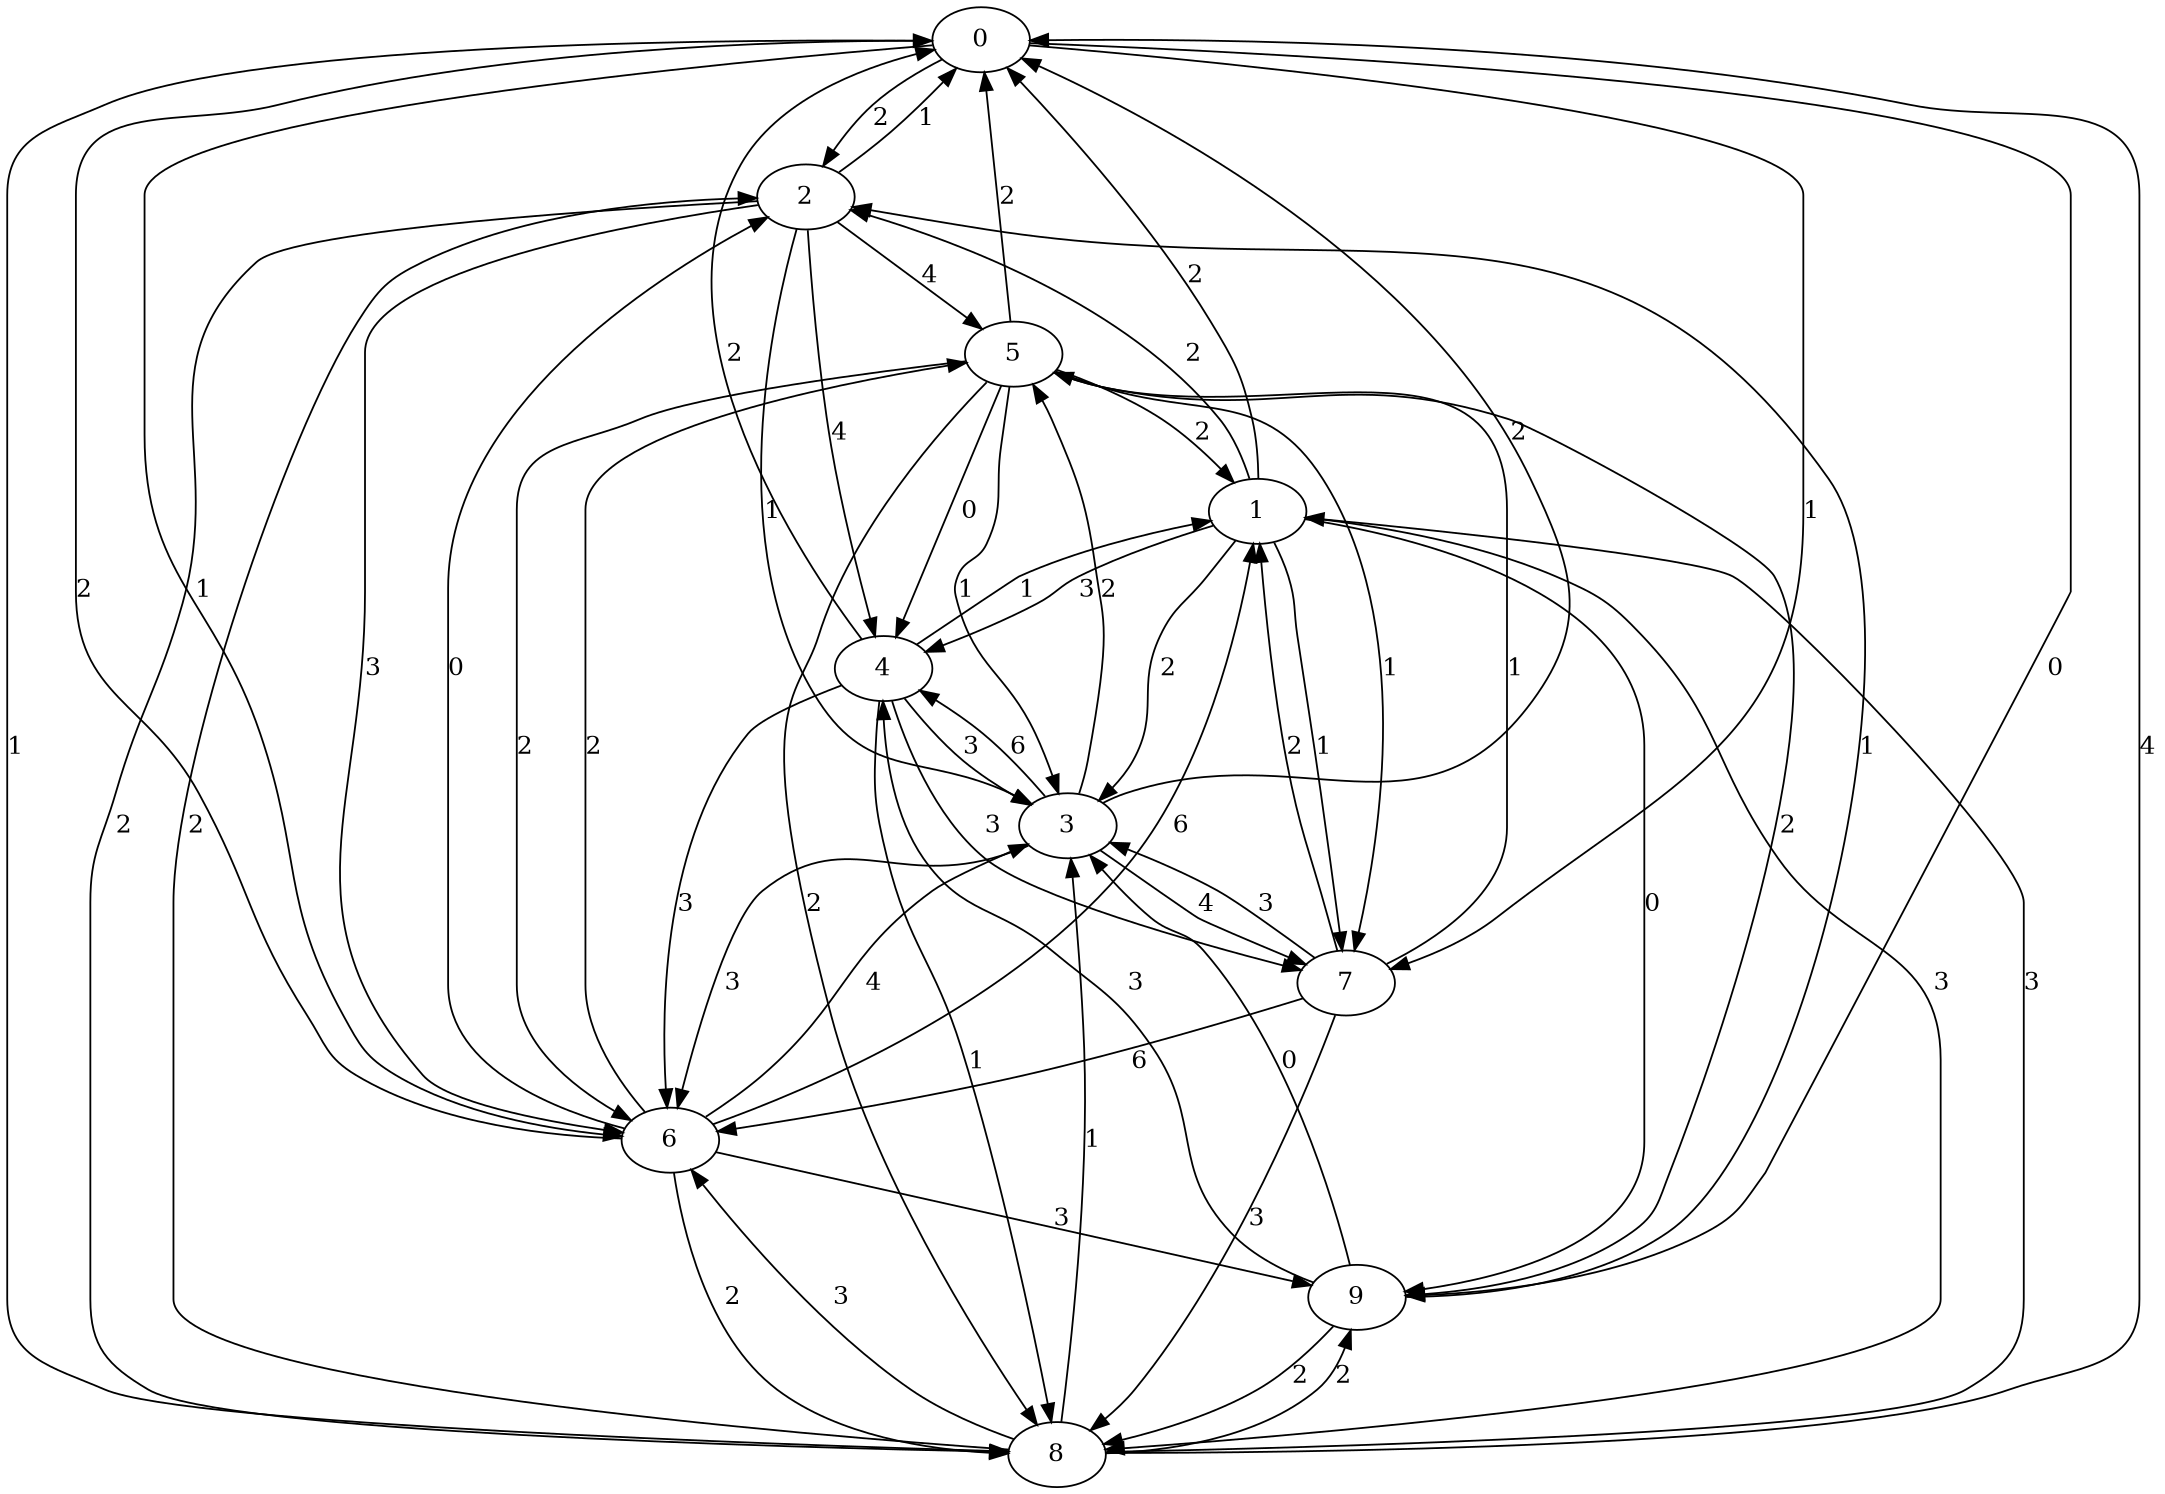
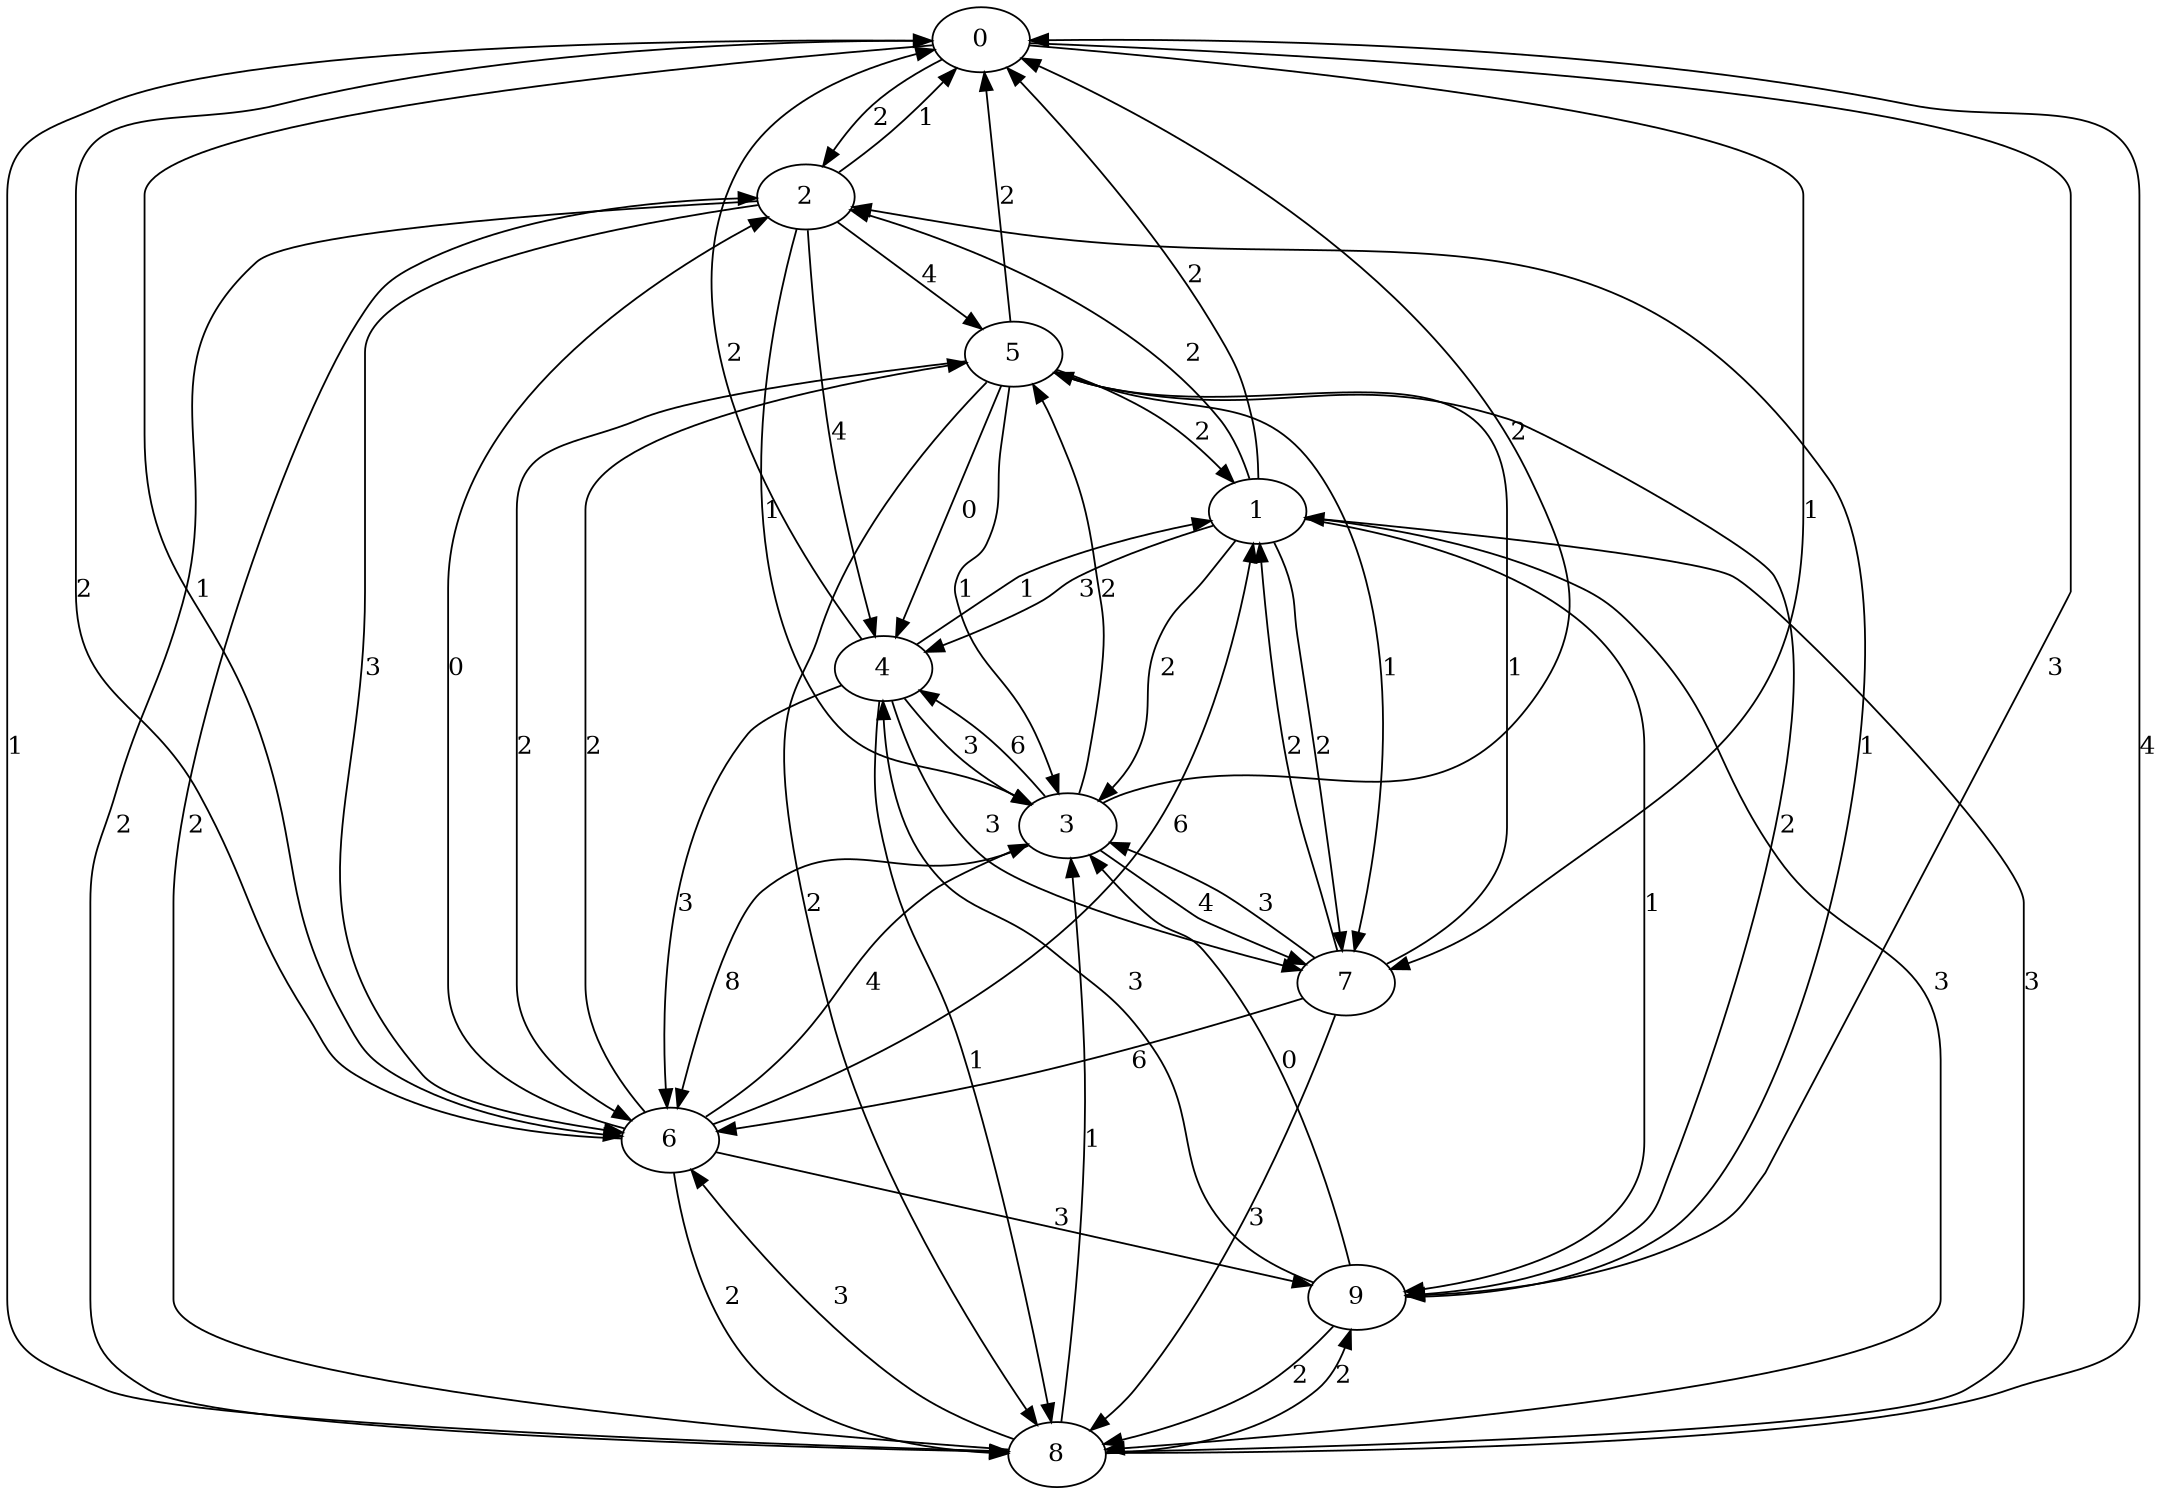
edge "0" -> "9": label "0" -> "3"
edge "1" -> "7": label "1" -> "2"
edge "1" -> "9": label "0" -> "1"
edge "3" -> "6": label "3" -> "8"
